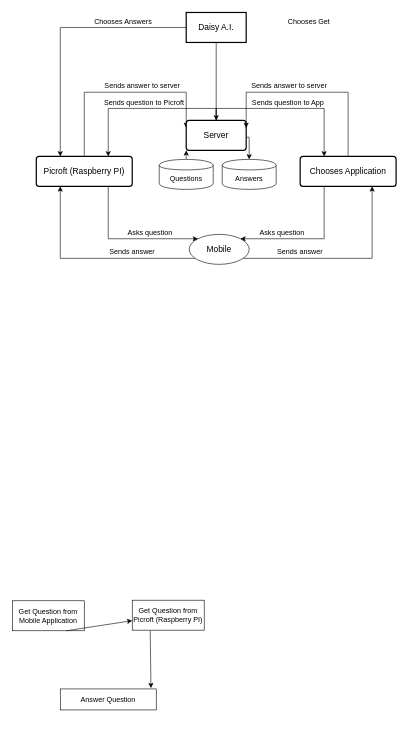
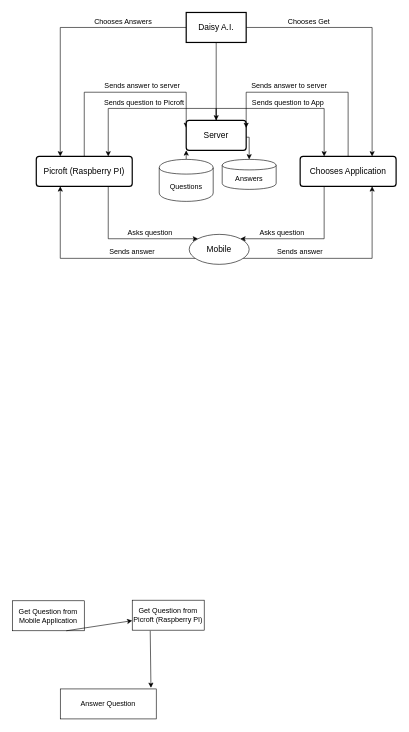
edge "Daisy A.I." -> "Chooses Application": added
node "Questions": size 54x30 -> 54x42
node "Answer Question": size 96x21 -> 96x30
